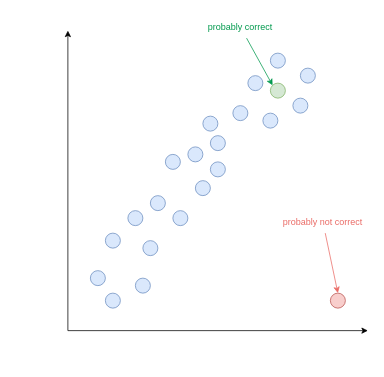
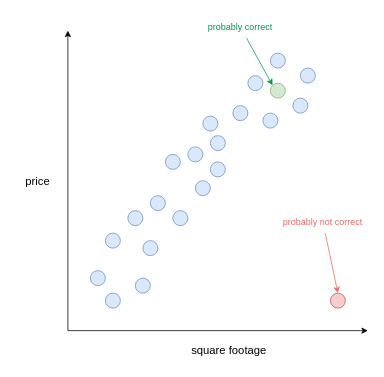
node "price": added
node "square footage": added
